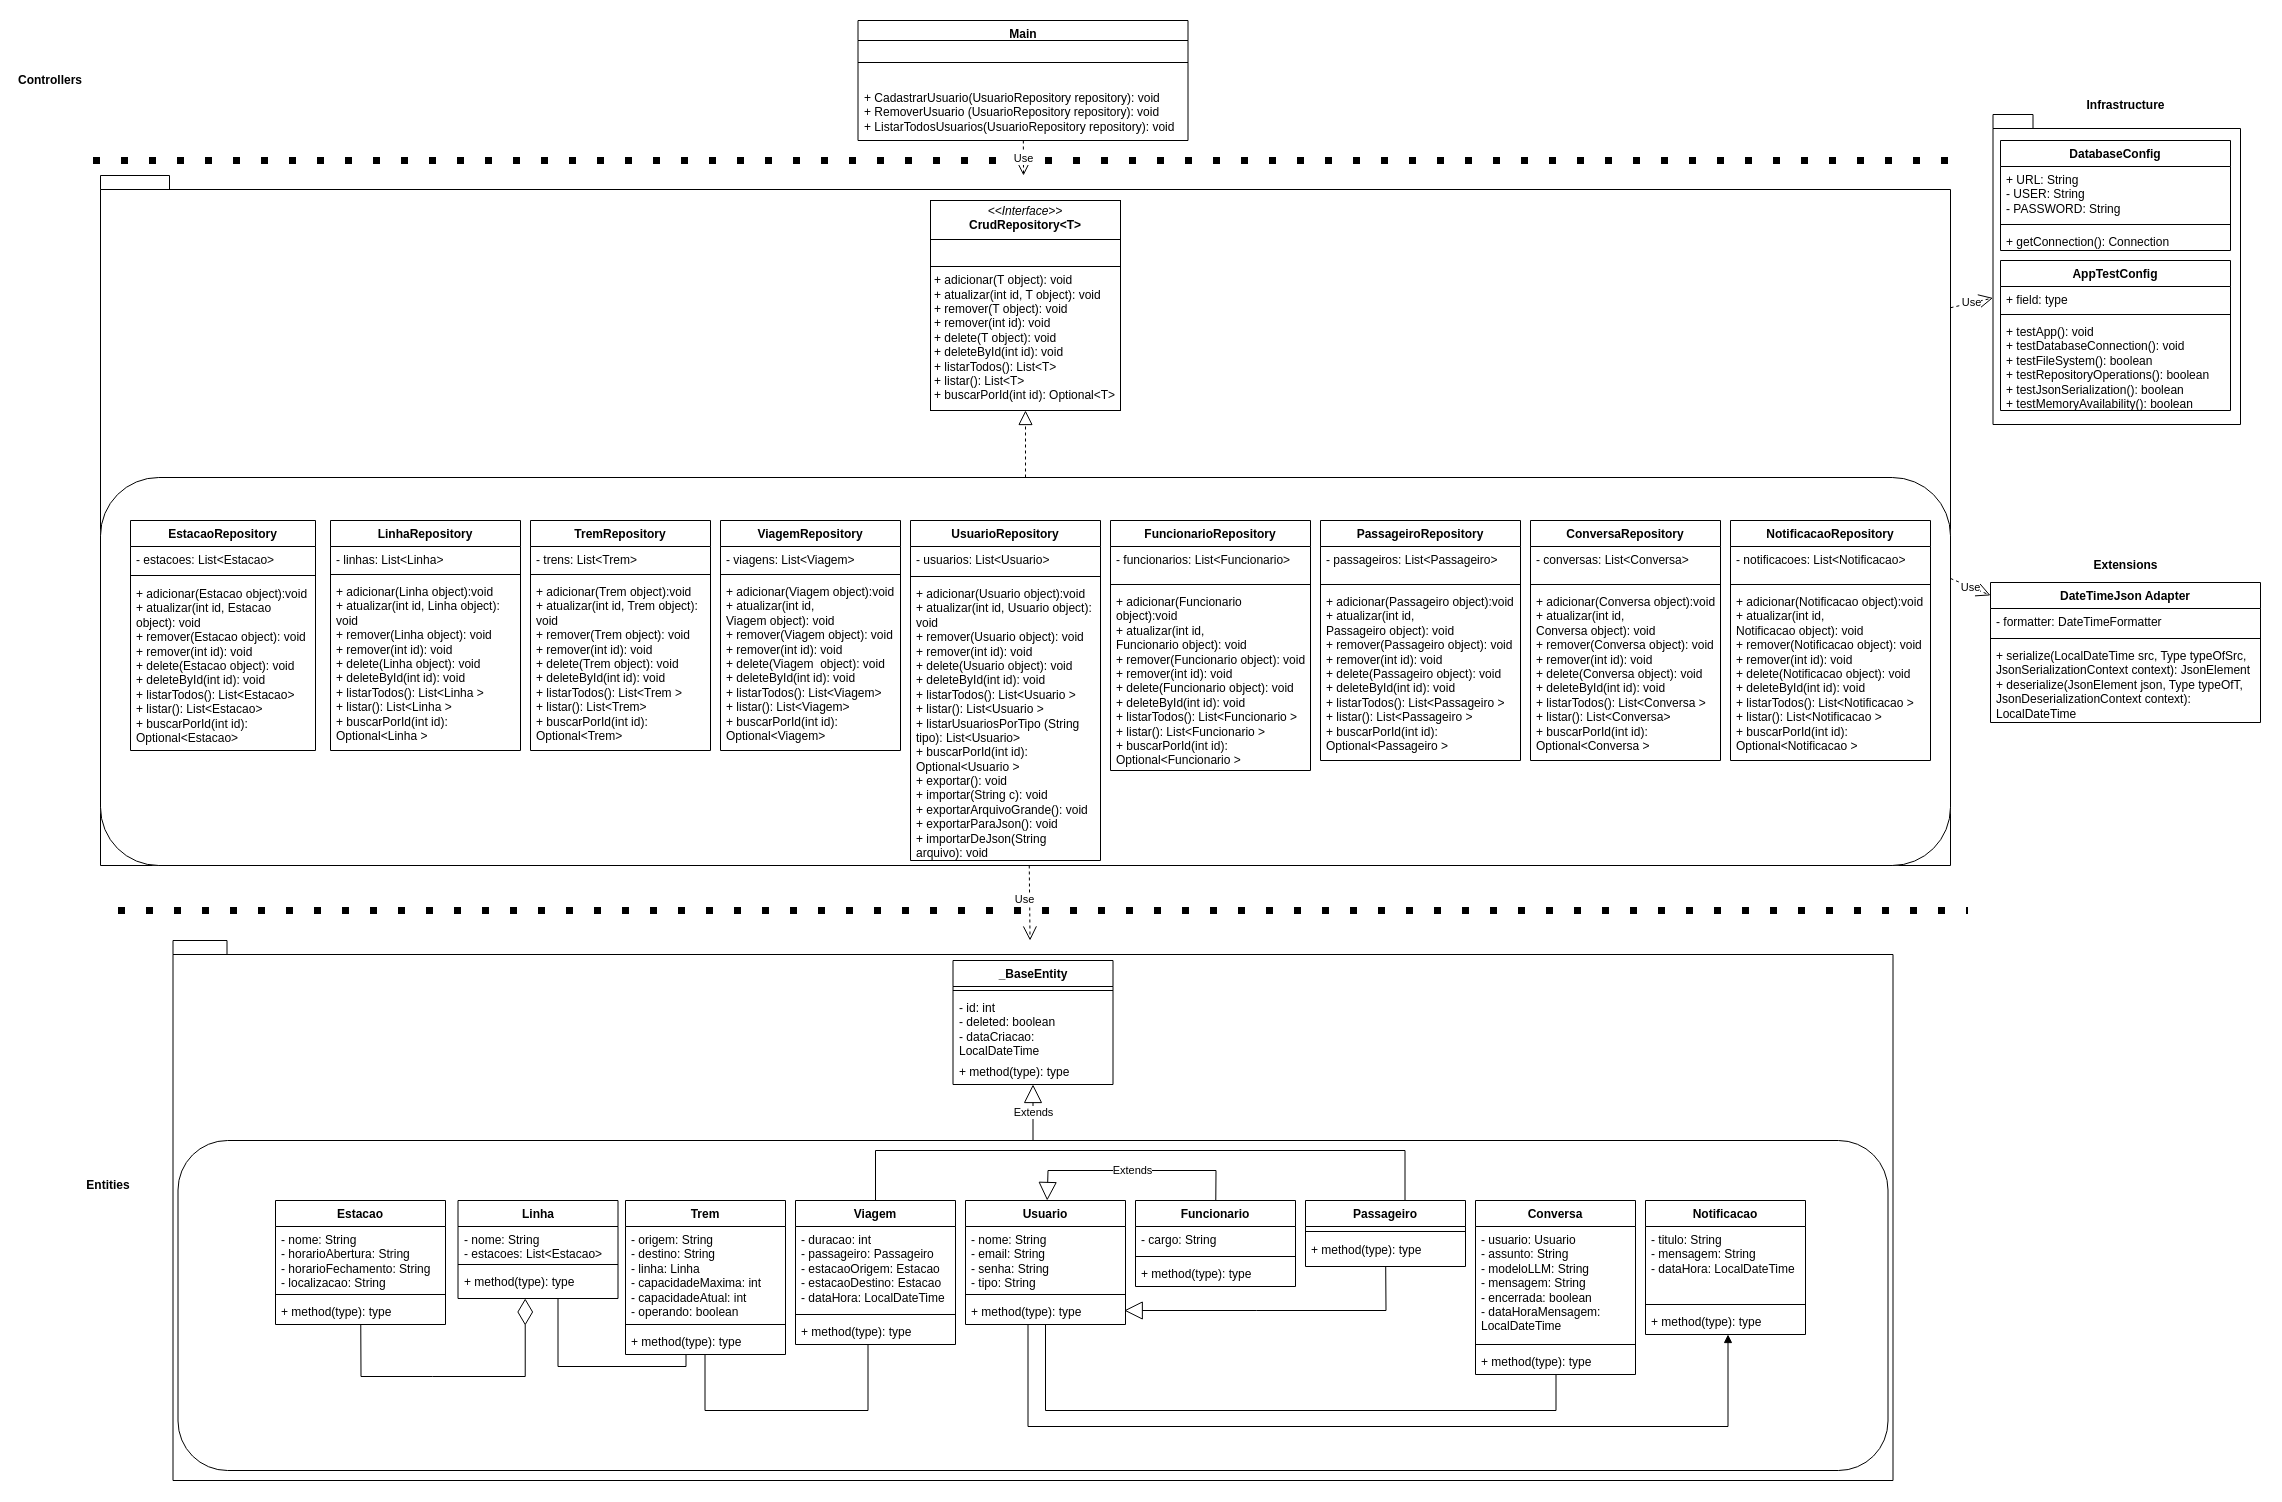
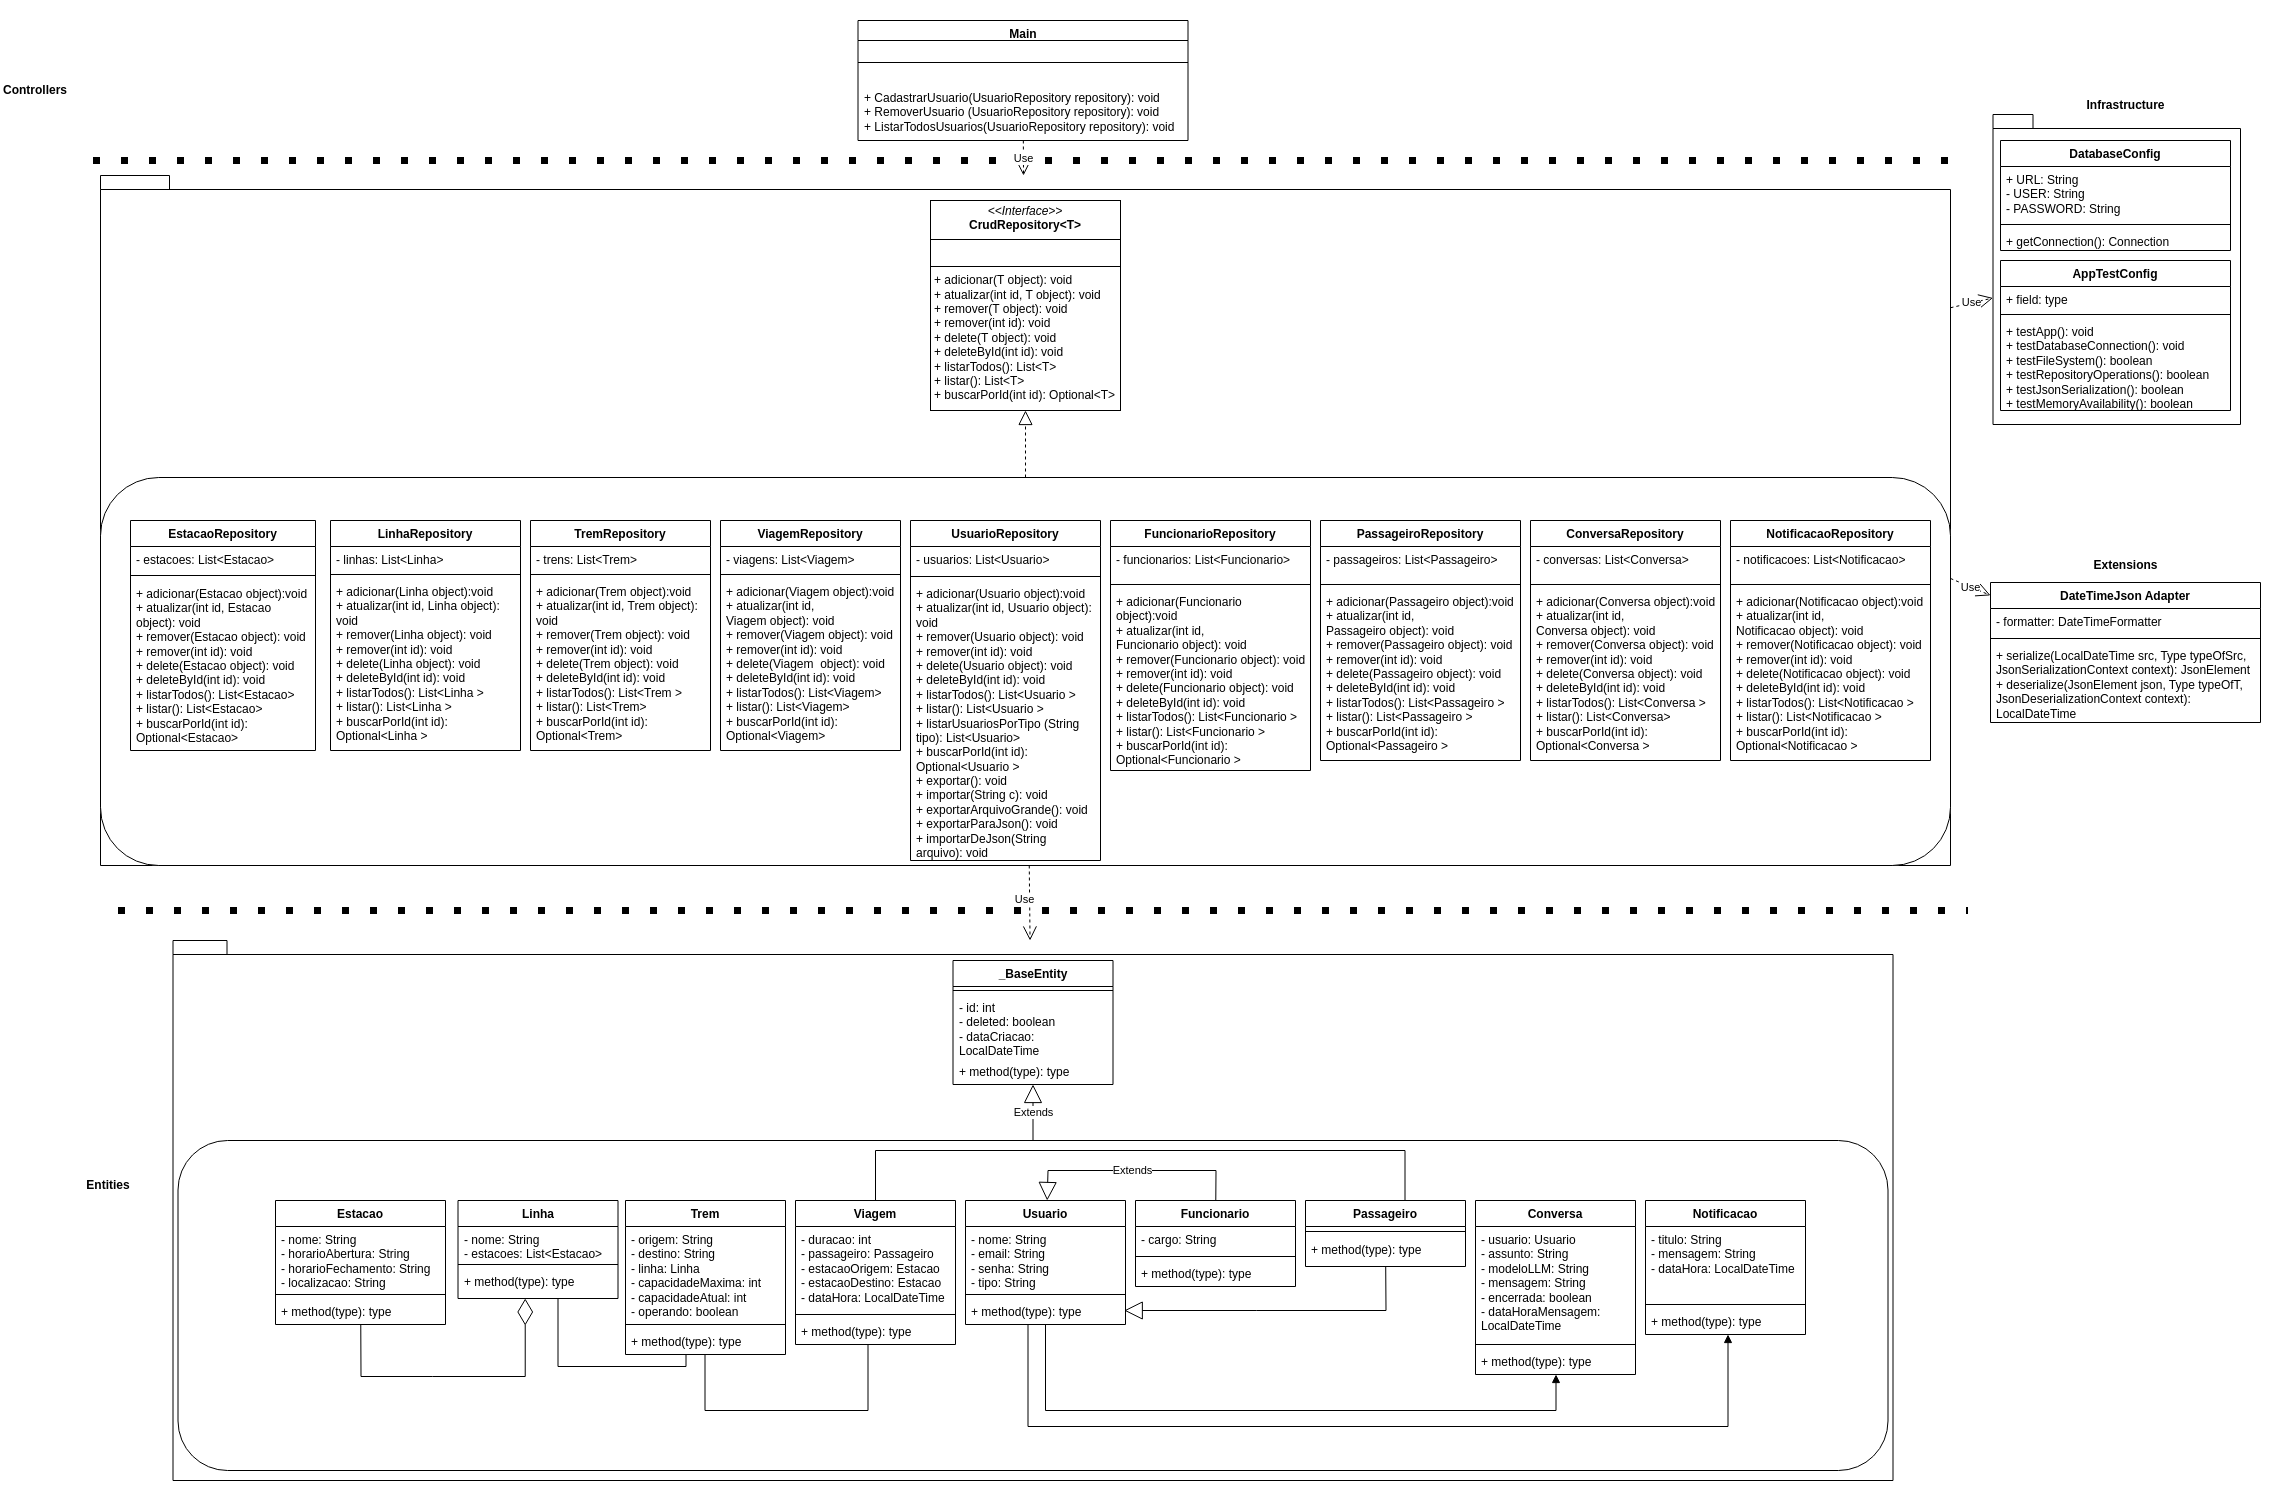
node "Controllers": moved (51, 81) -> (36, 91)
edge "Usuario" -- "Conversa": arrowhead none -> block
